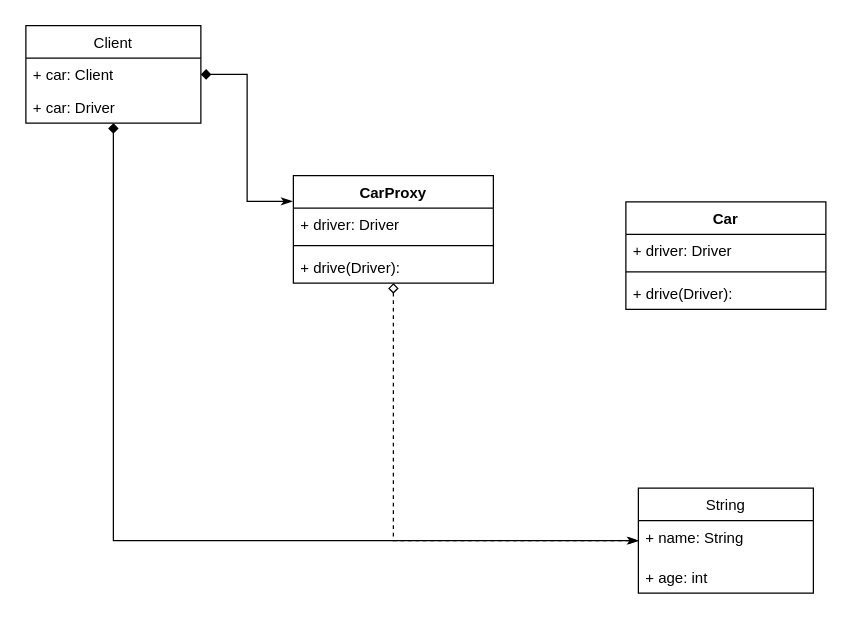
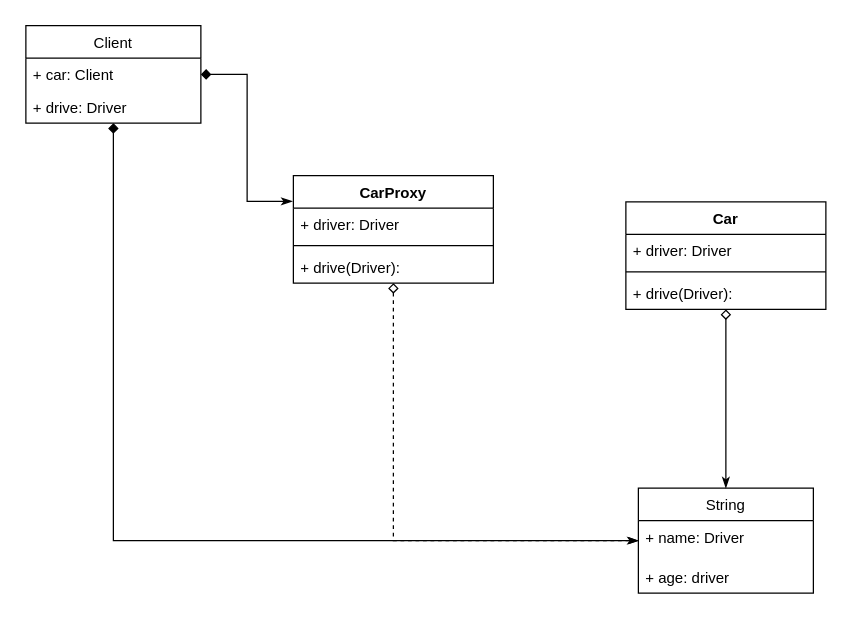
node "+ car: Driver": label "+ car: Driver" -> "+ drive: Driver"
edge "Car" -- "String": added
node "+ name: String": label "+ name: String" -> "+ name: Driver"
node "+ age: int": label "+ age: int" -> "+ age: driver"
